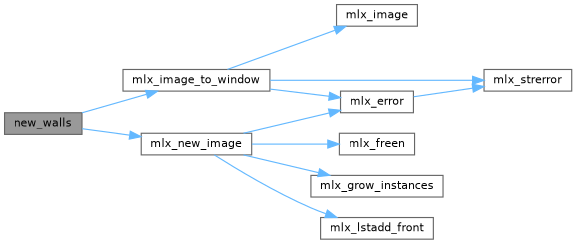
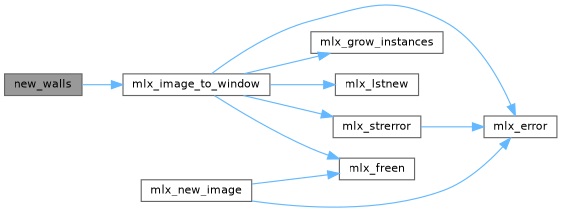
node "mlx_image": label "mlx_image" -> "mlx_lstnew"
edge "mlx_error" -> "mlx_strerror": reversed
edge "mlx_image_to_window" -> "mlx_freen": added
edge "new_walls" -> "mlx_new_image": removed
edge "mlx_new_image" -> "mlx_grow_instances": now "mlx_image_to_window" -> "mlx_grow_instances"
node "mlx_lstadd_front": removed
